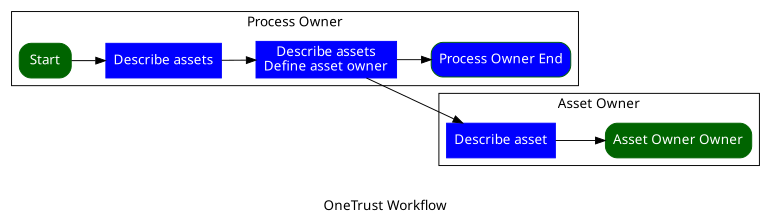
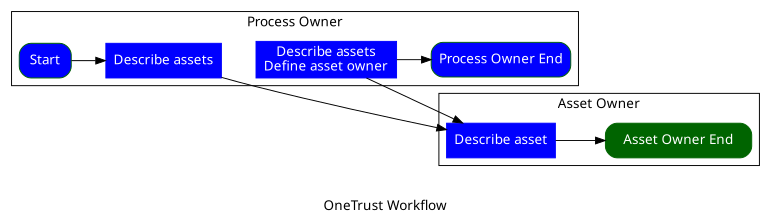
edge "Describe assets" -> "Describe assets Define asset owner": now "Describe assets" -> "Describe asset"
node "Start": fillcolor darkgreen -> blue
node "Asset Owner Owner": label "Asset Owner Owner" -> "Asset Owner End"
